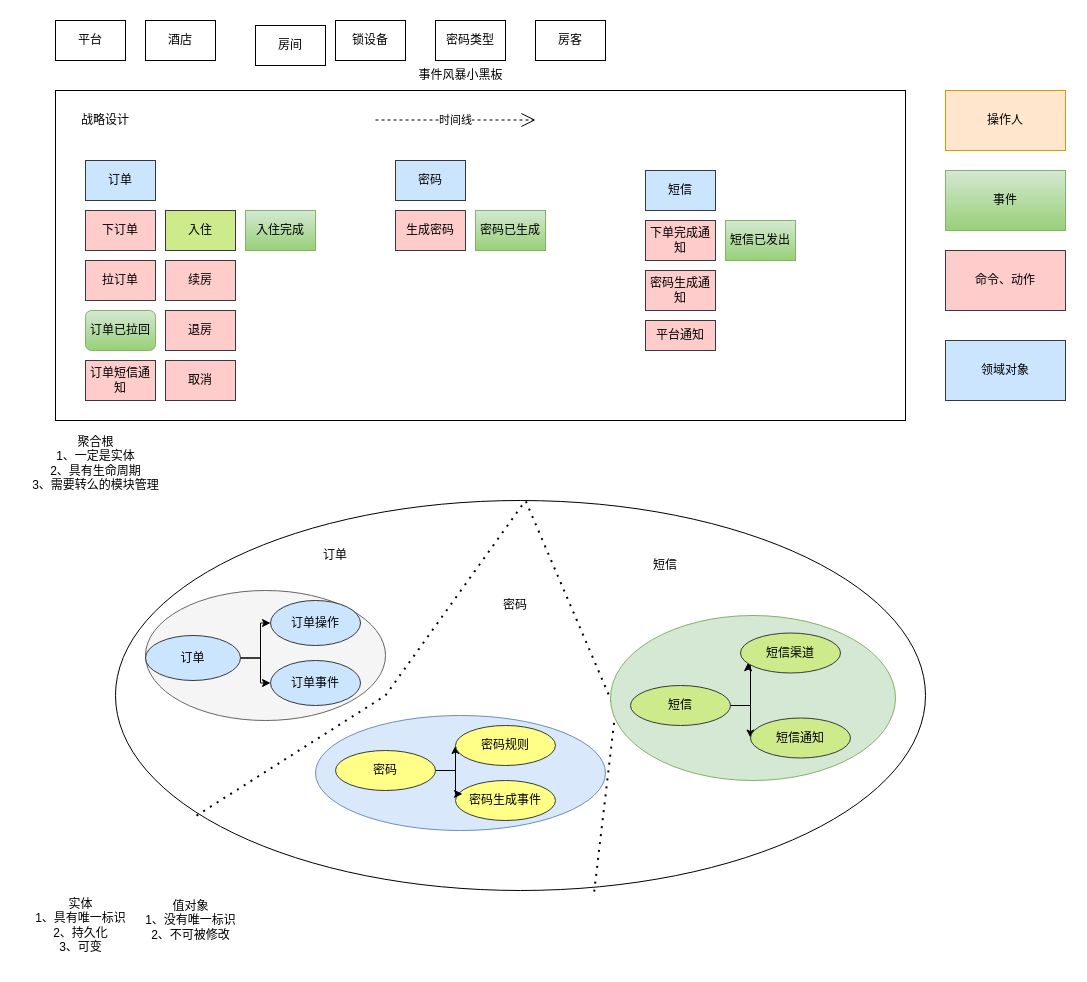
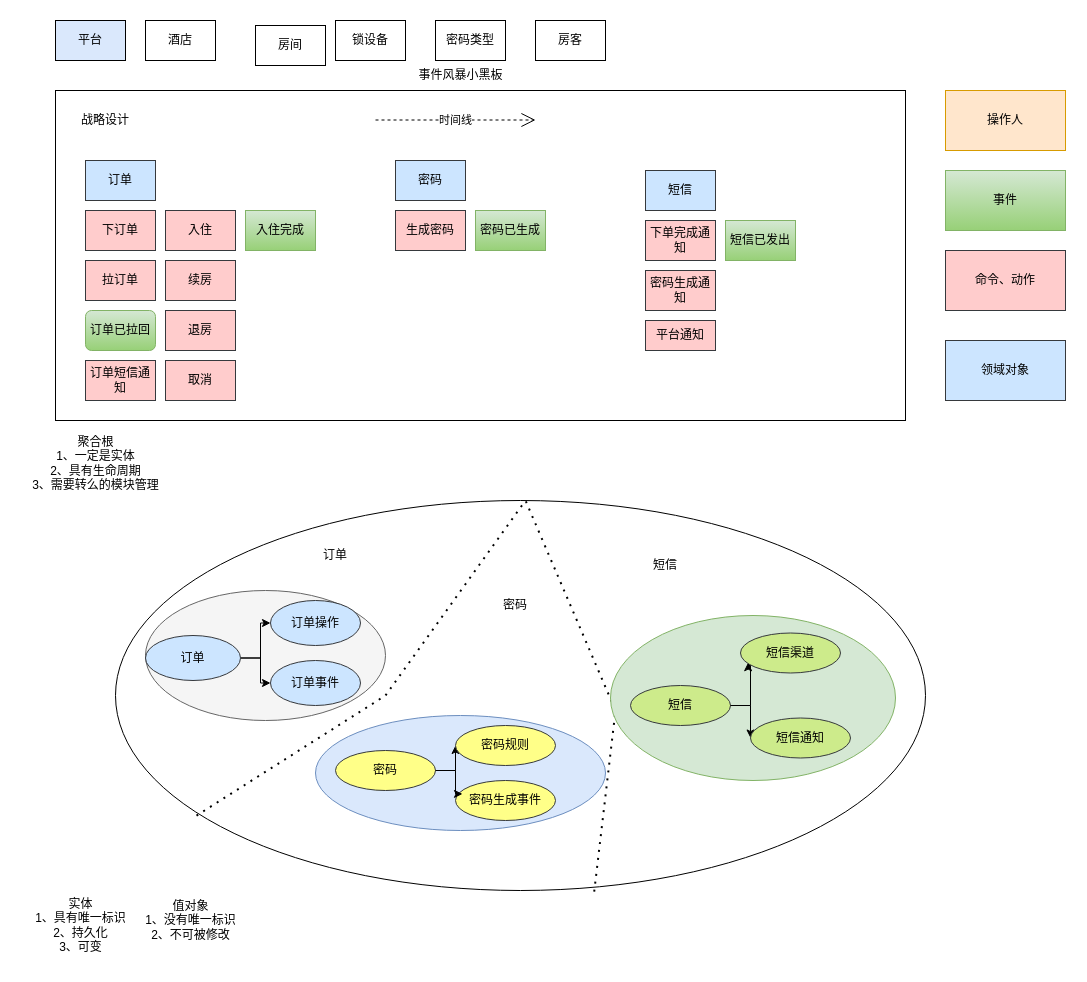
node "平台": fillcolor #ffffff -> #dae8fc
node "入住": fillcolor #cdeb8b -> #ffcccc
